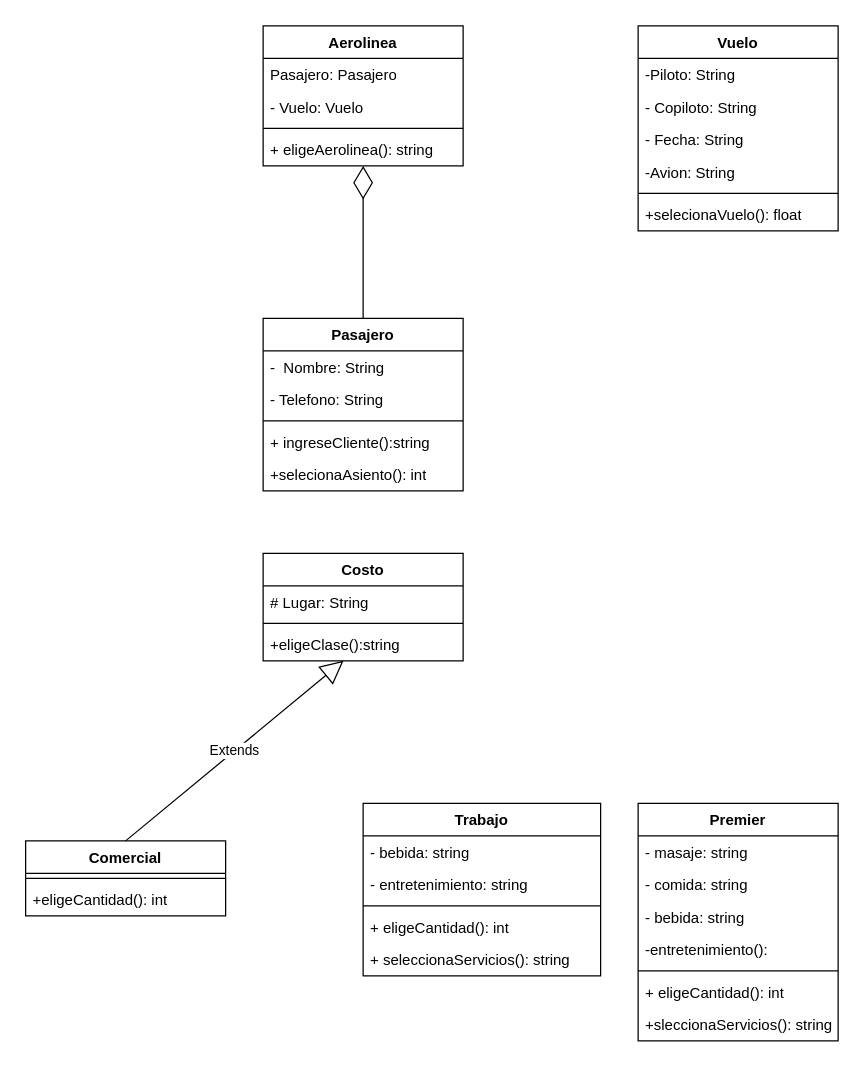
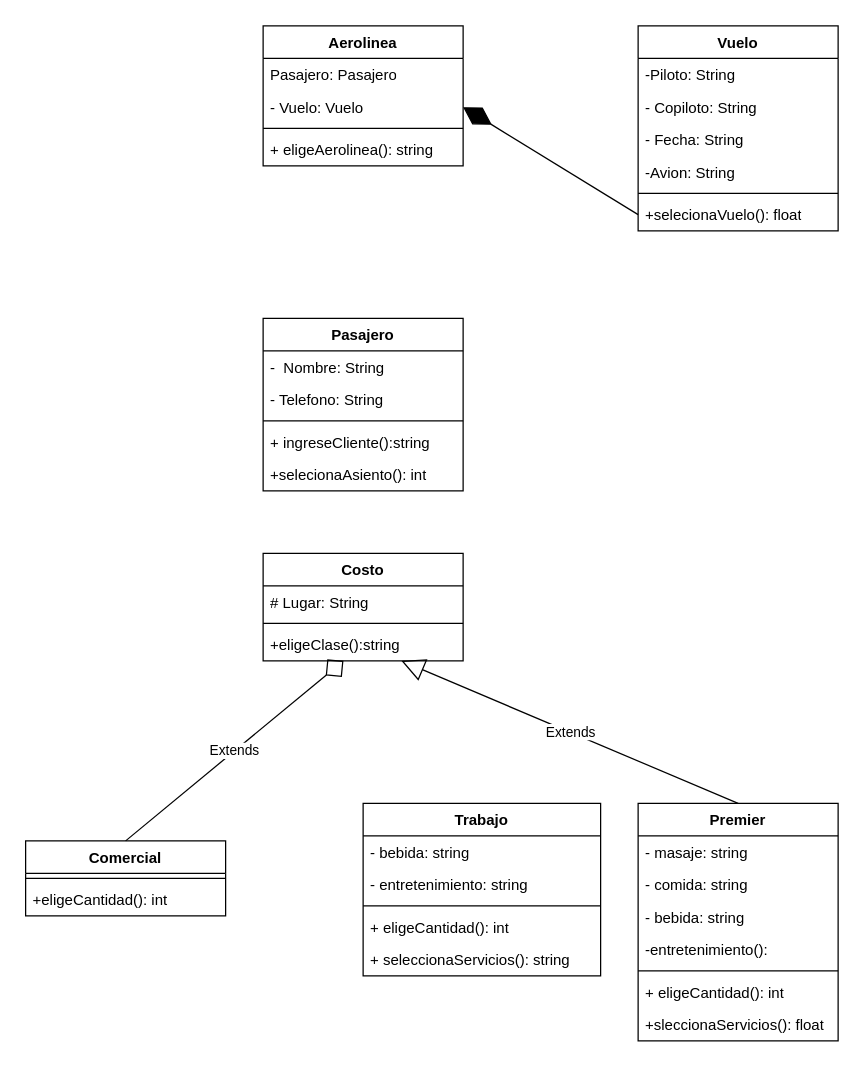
edge "+selecionaVuelo(): float" -> "- Vuelo: Vuelo": added
edge "Pasajero" -> "+ eligeAerolinea(): string": removed
edge "Comercial" -> "+eligeClase():string": arrowhead block -> diamond
edge "Premier" -> "+eligeClase():string": added, label "Extends"
node "+sleccionaServicios(): string": label "+sleccionaServicios(): string" -> "+sleccionaServicios(): float"
